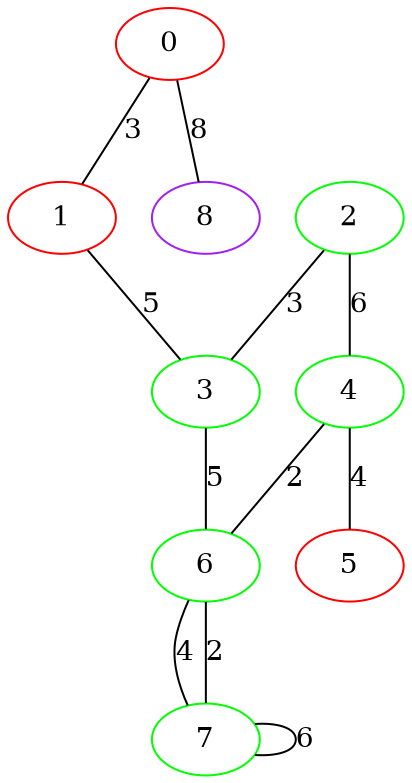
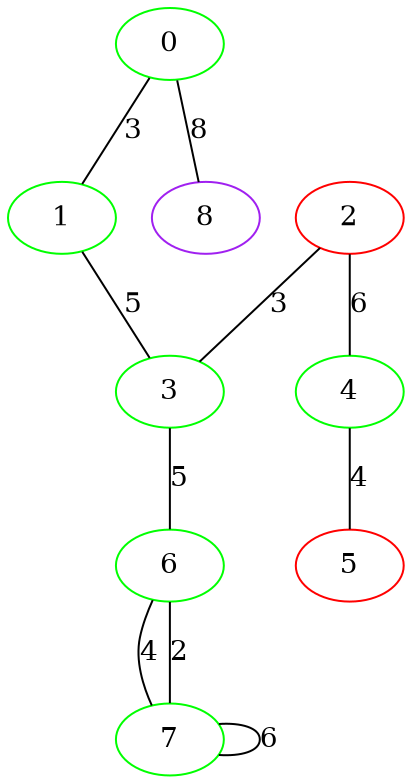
node "0": color red -> green
node "1": color red -> green
node "2": color green -> red
edge "4" -- "6": removed, label "2"
